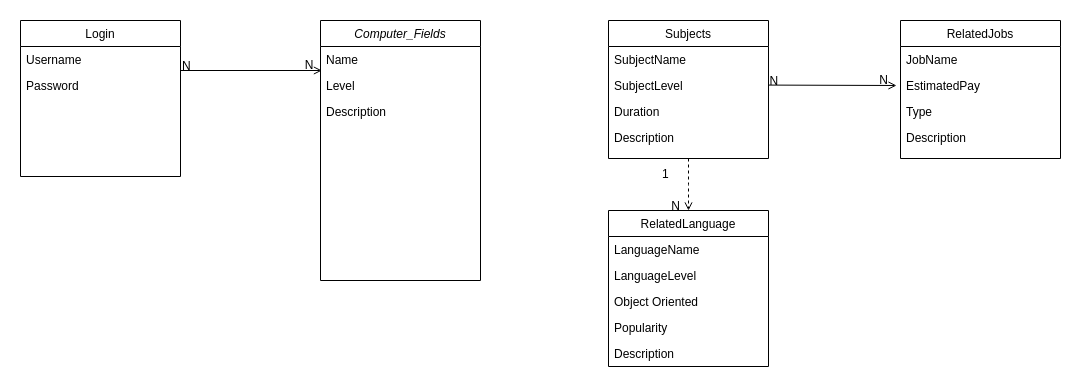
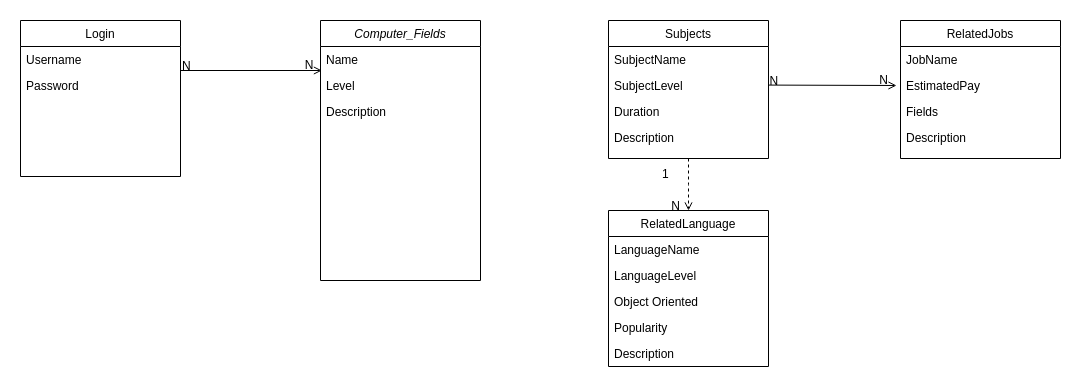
node "Type": label "Type" -> "Fields"
